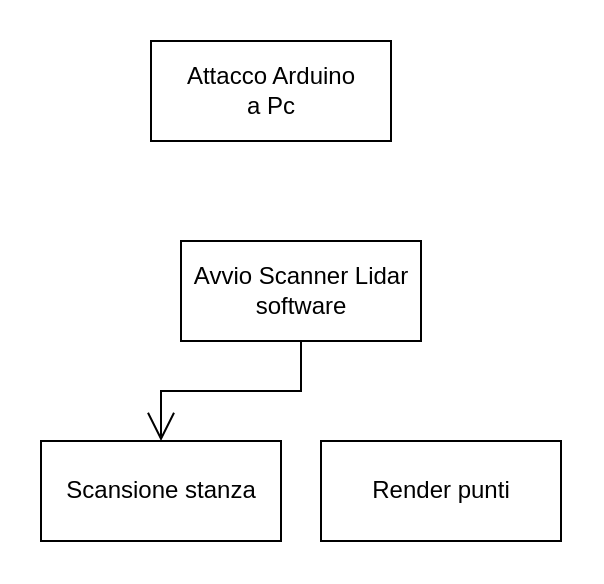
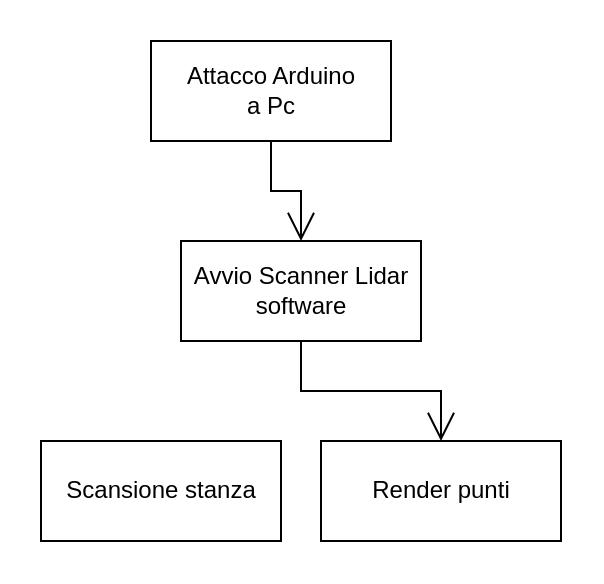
edge "Attacco Arduino a Pc" -> "Avvio Scanner Lidar software": added
edge "Avvio Scanner Lidar software" -> "Scansione stanza": removed
edge "Avvio Scanner Lidar software" -> "Render punti": added
